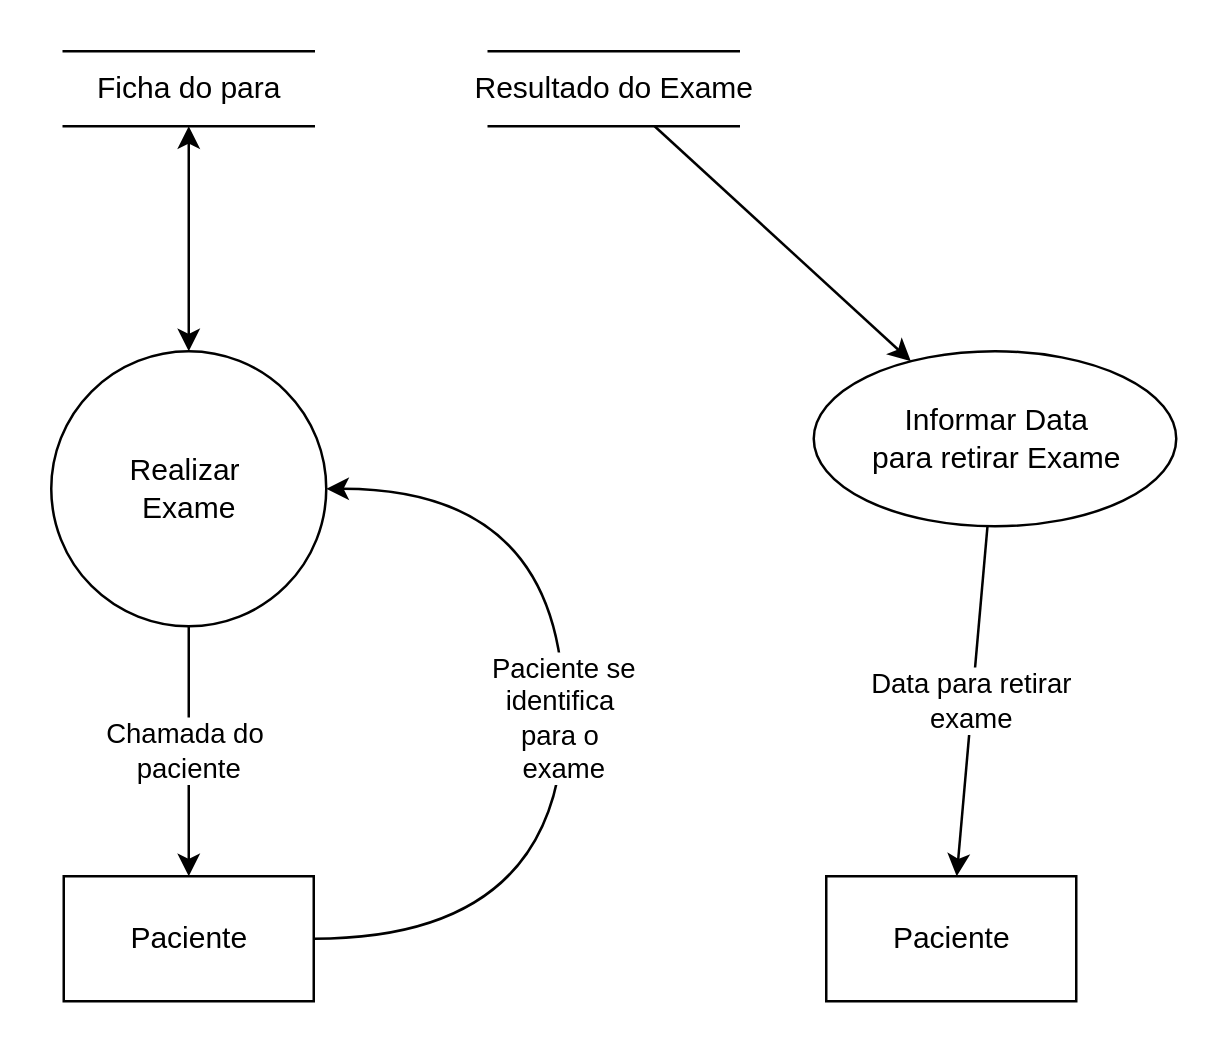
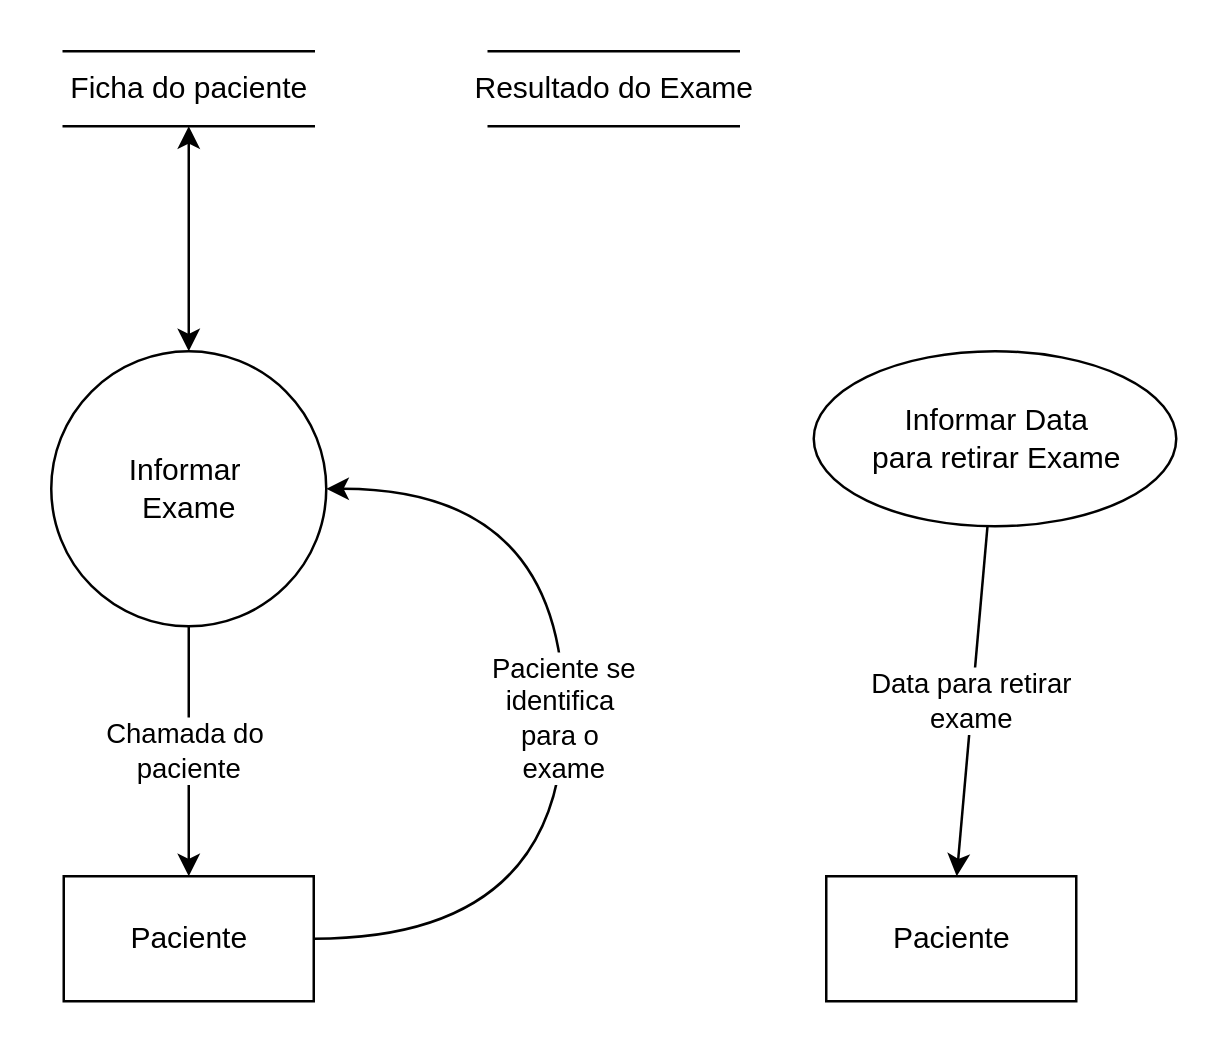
node "Ficha do para": label "Ficha do para" -> "Ficha do paciente"
edge "Resultado do Exame" -> "Informar Data para retirar Exame": removed
node "Realizar Exame": label "Realizar Exame" -> "Informar Exame"
